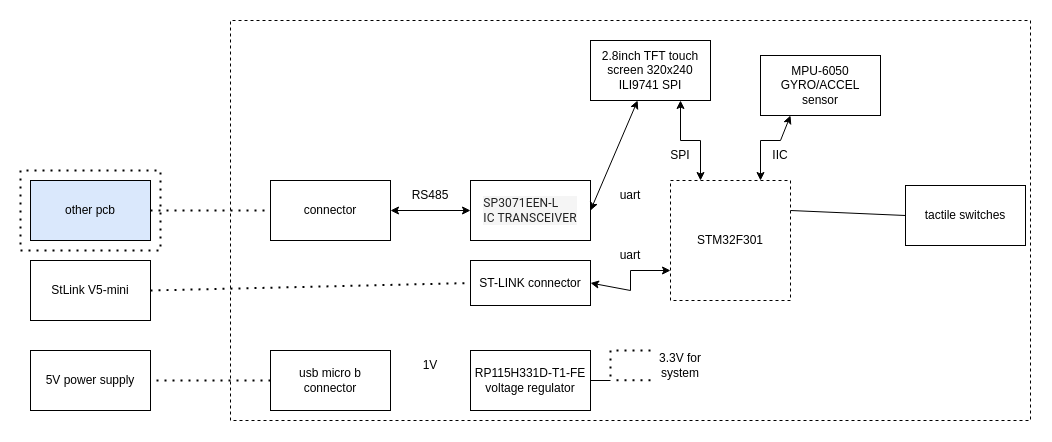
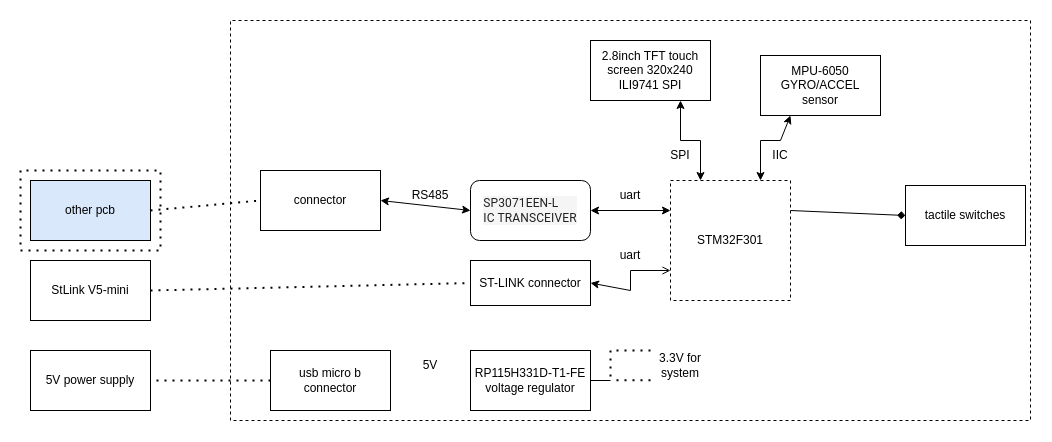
edge "2.8inch TFT touch screen 320x240 ILI9741 SPI" -- "SP3071EEN-L IC TRANSCEIVER": now "STM32F301" -- "SP3071EEN-L IC TRANSCEIVER"
node "connector": moved (331, 211) -> (321, 201)
node "SP3071EEN-L IC TRANSCEIVER": shape rectangle -> rounded rectangle
edge "tactile switches" -- "STM32F301": arrowhead none -> diamond
edge "STM32F301" -- "ST-LINK connector": arrowhead classic -> open
node "1V": label "1V" -> "5V"
